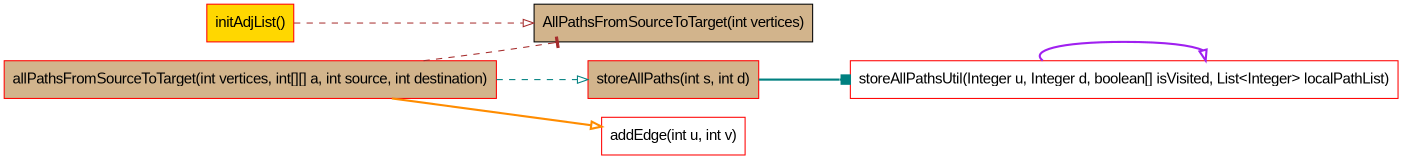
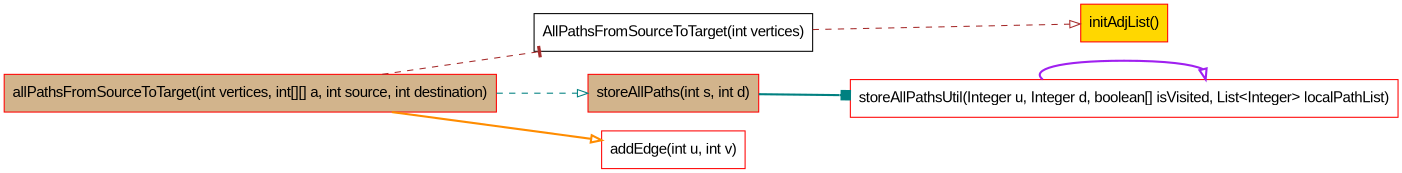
edge "initAdjList()" -> "AllPathsFromSourceToTarget(int vertices)": reversed
node "AllPathsFromSourceToTarget(int vertices)": fillcolor tan -> white
